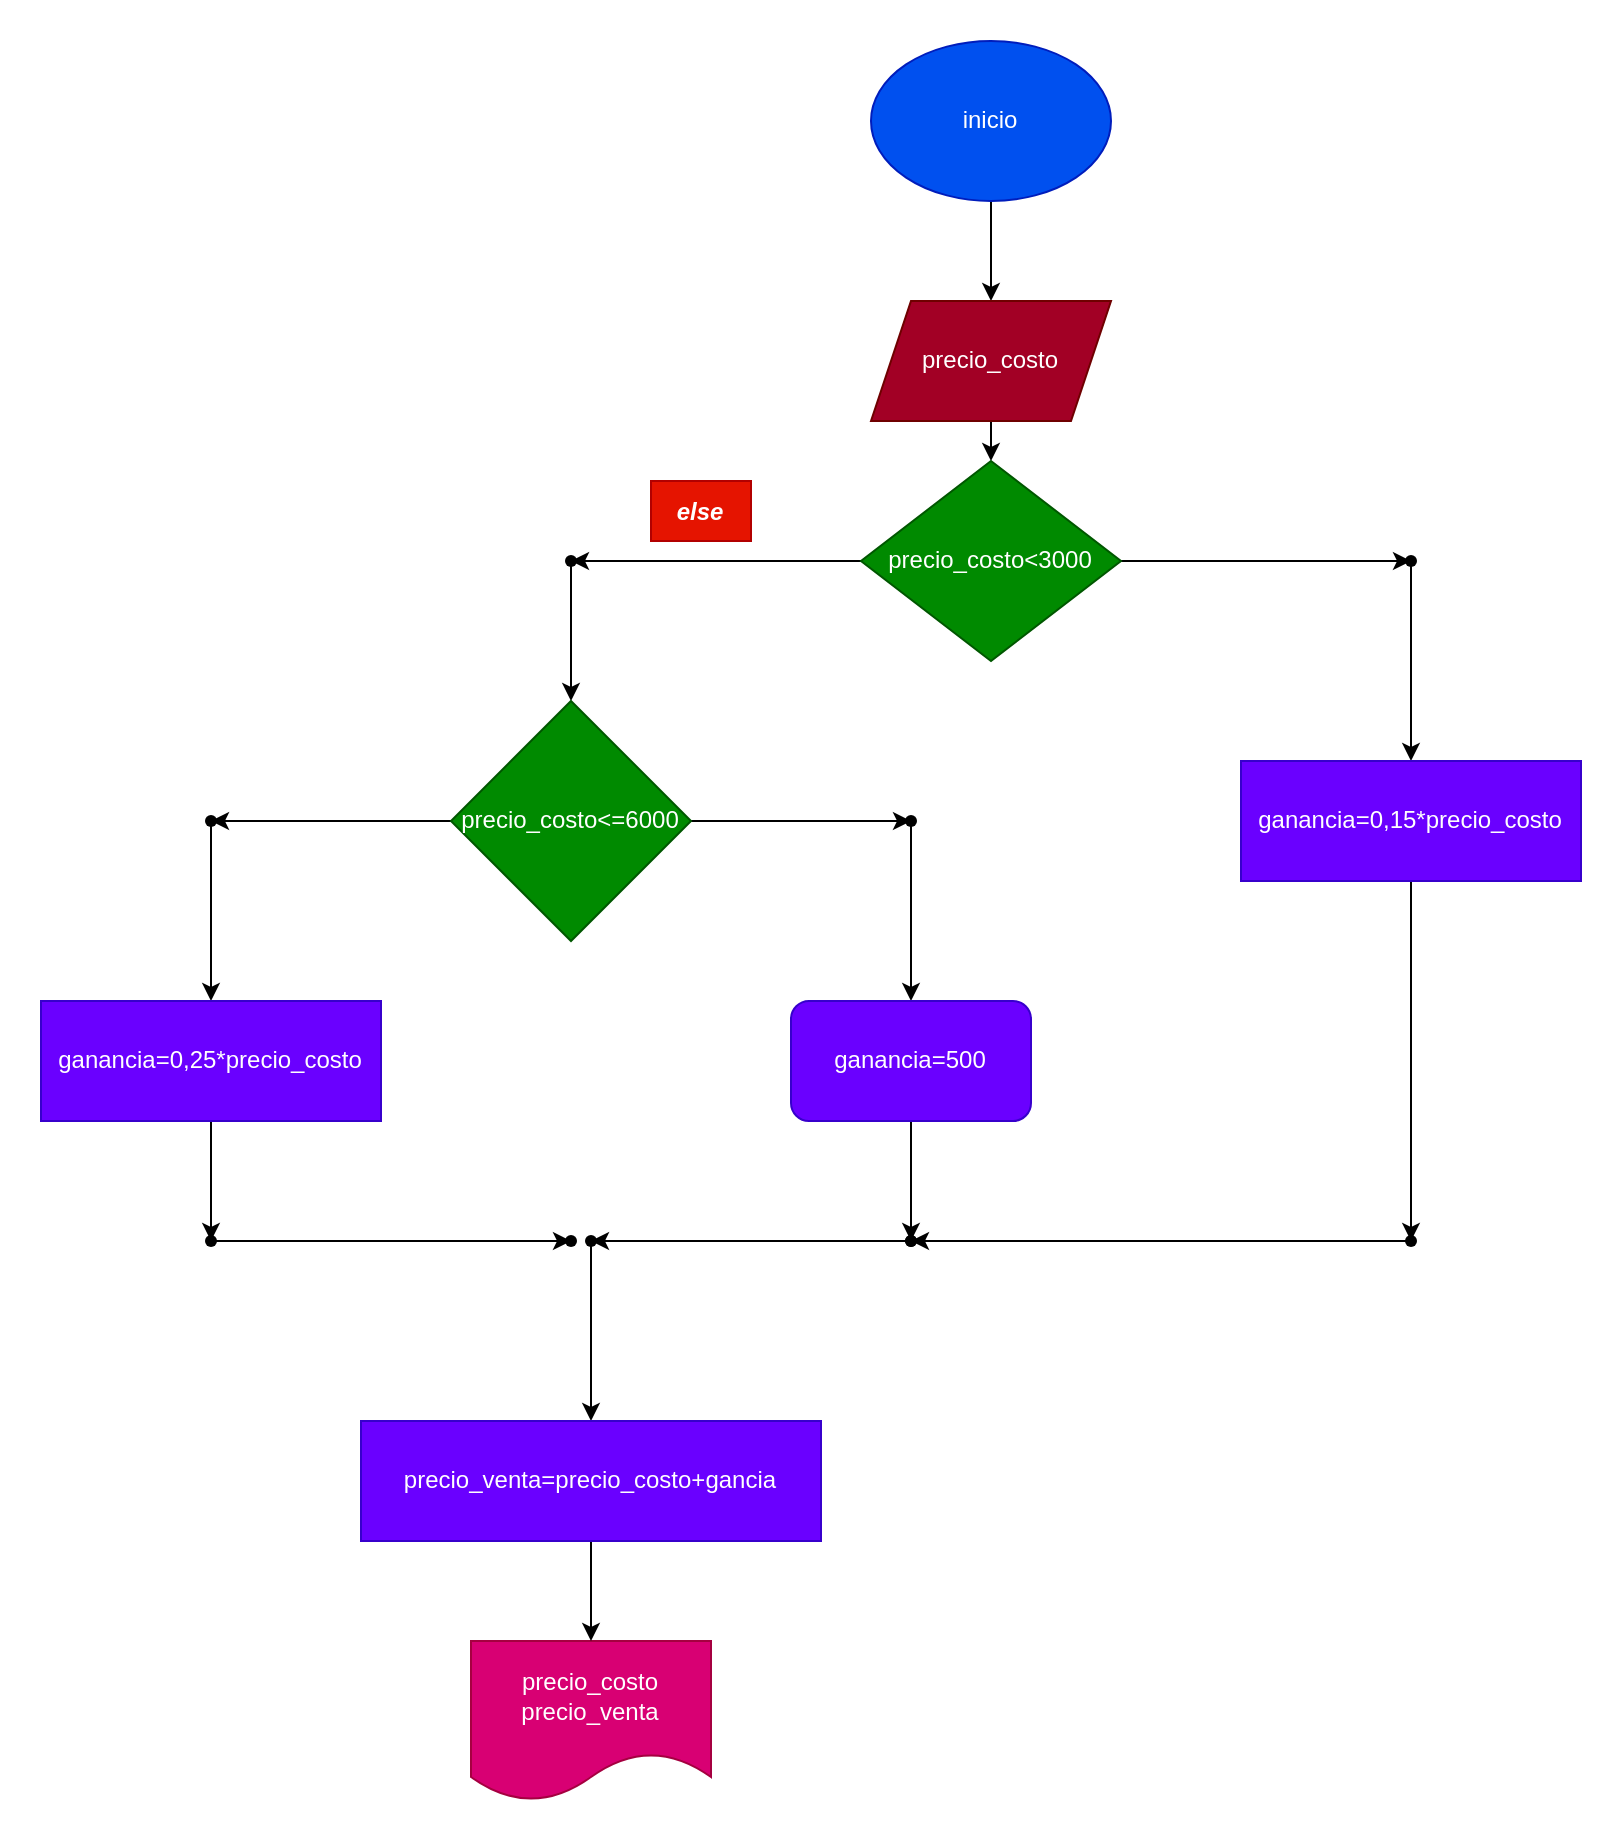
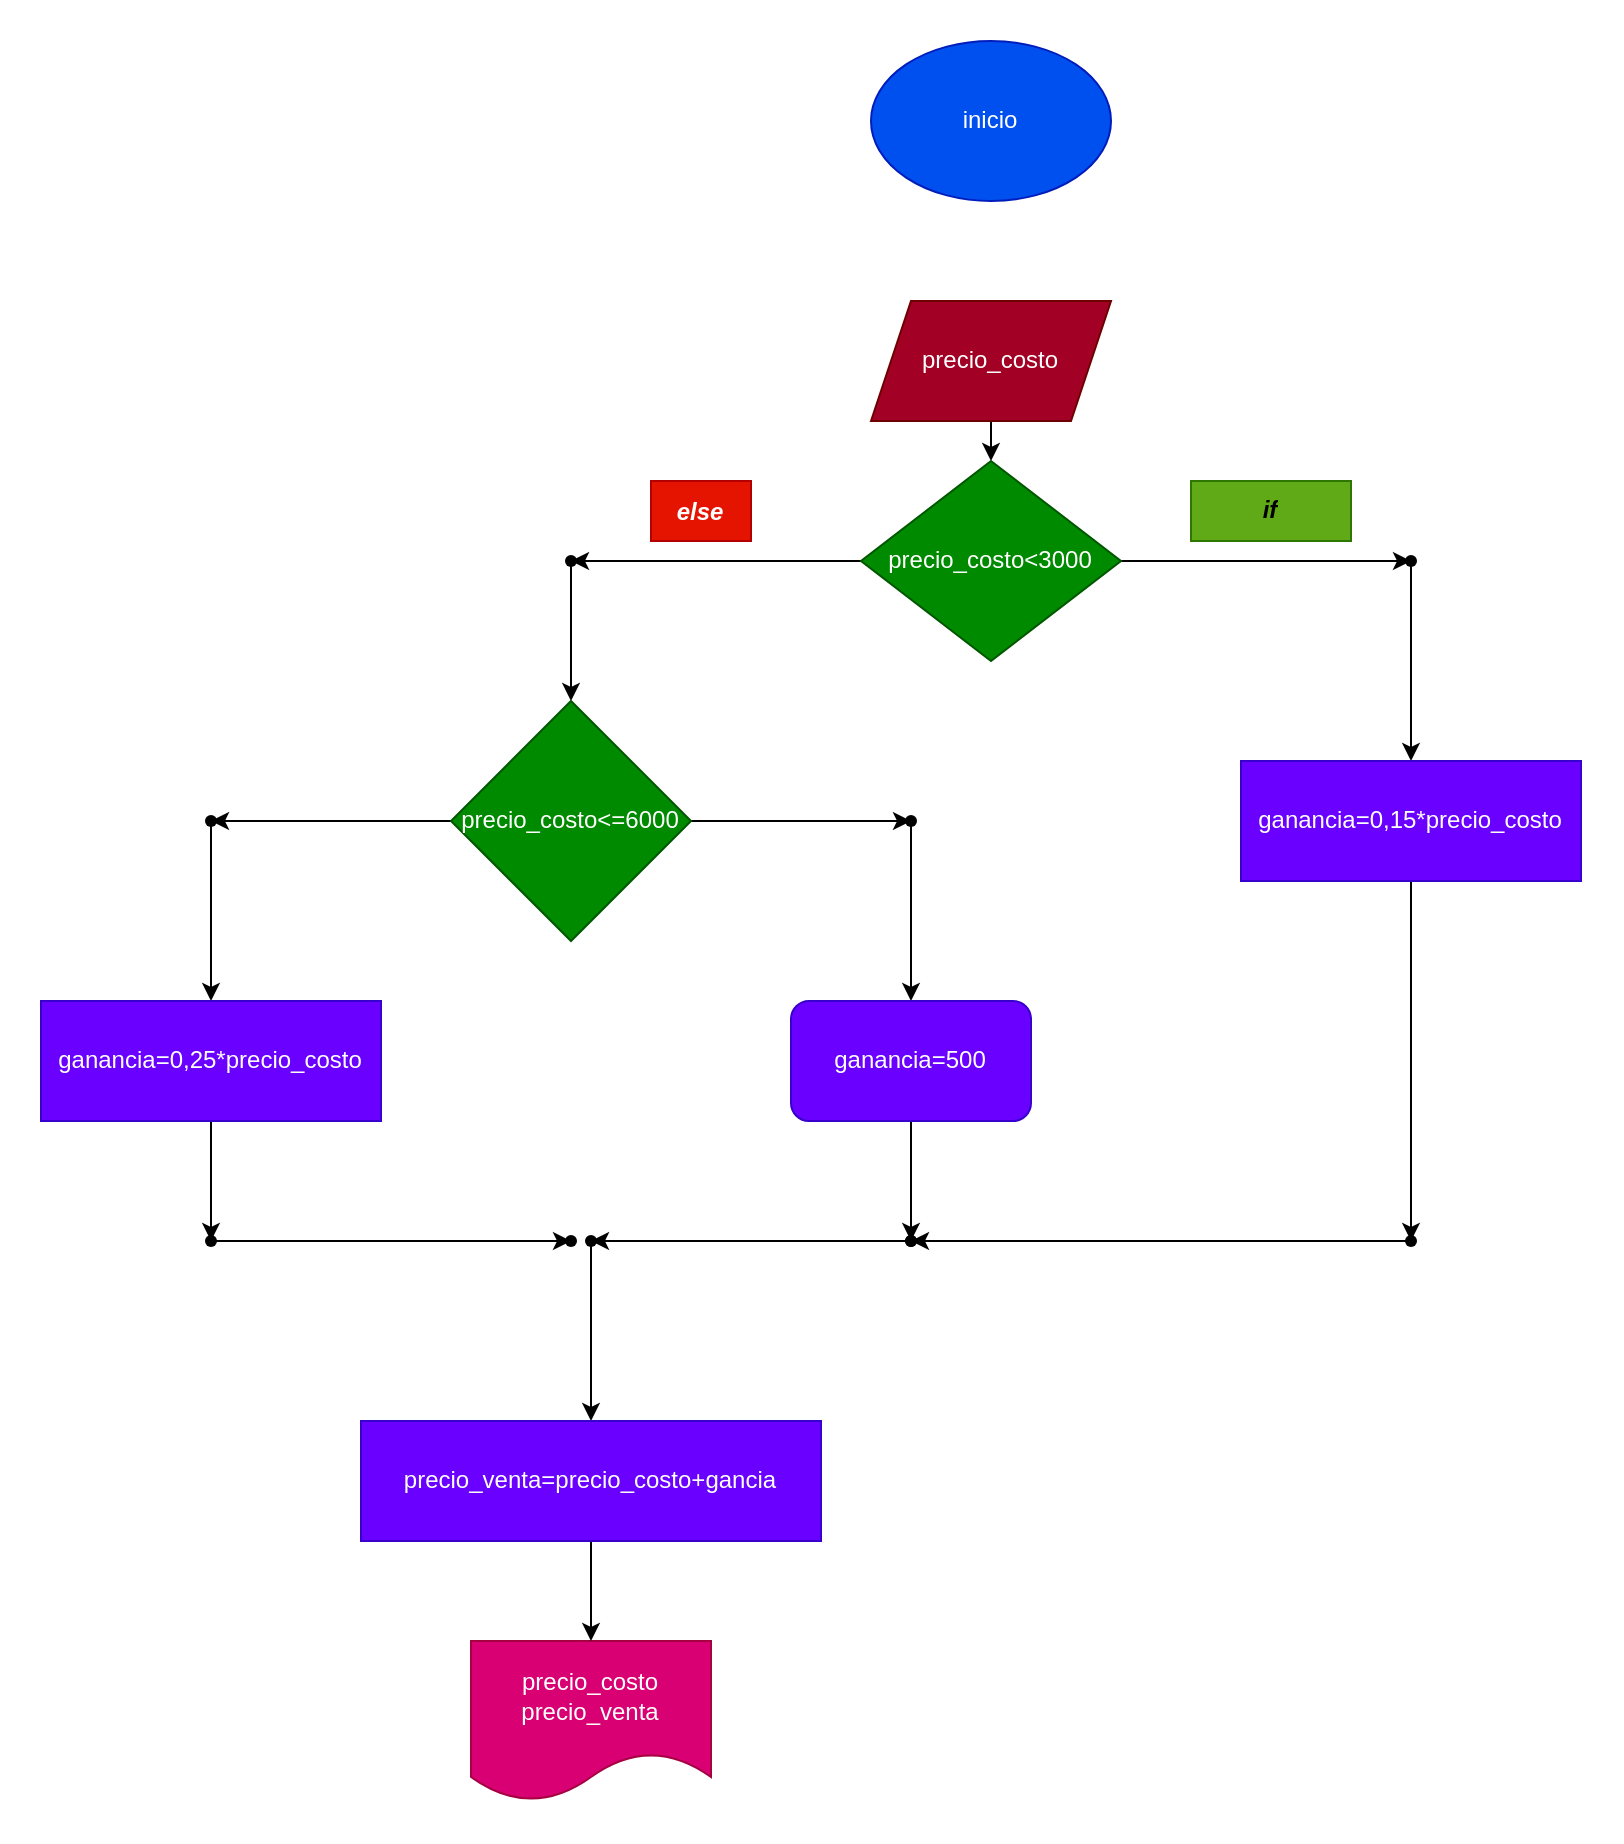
edge "inicio" -> "precio_costo": removed
node "if": added
